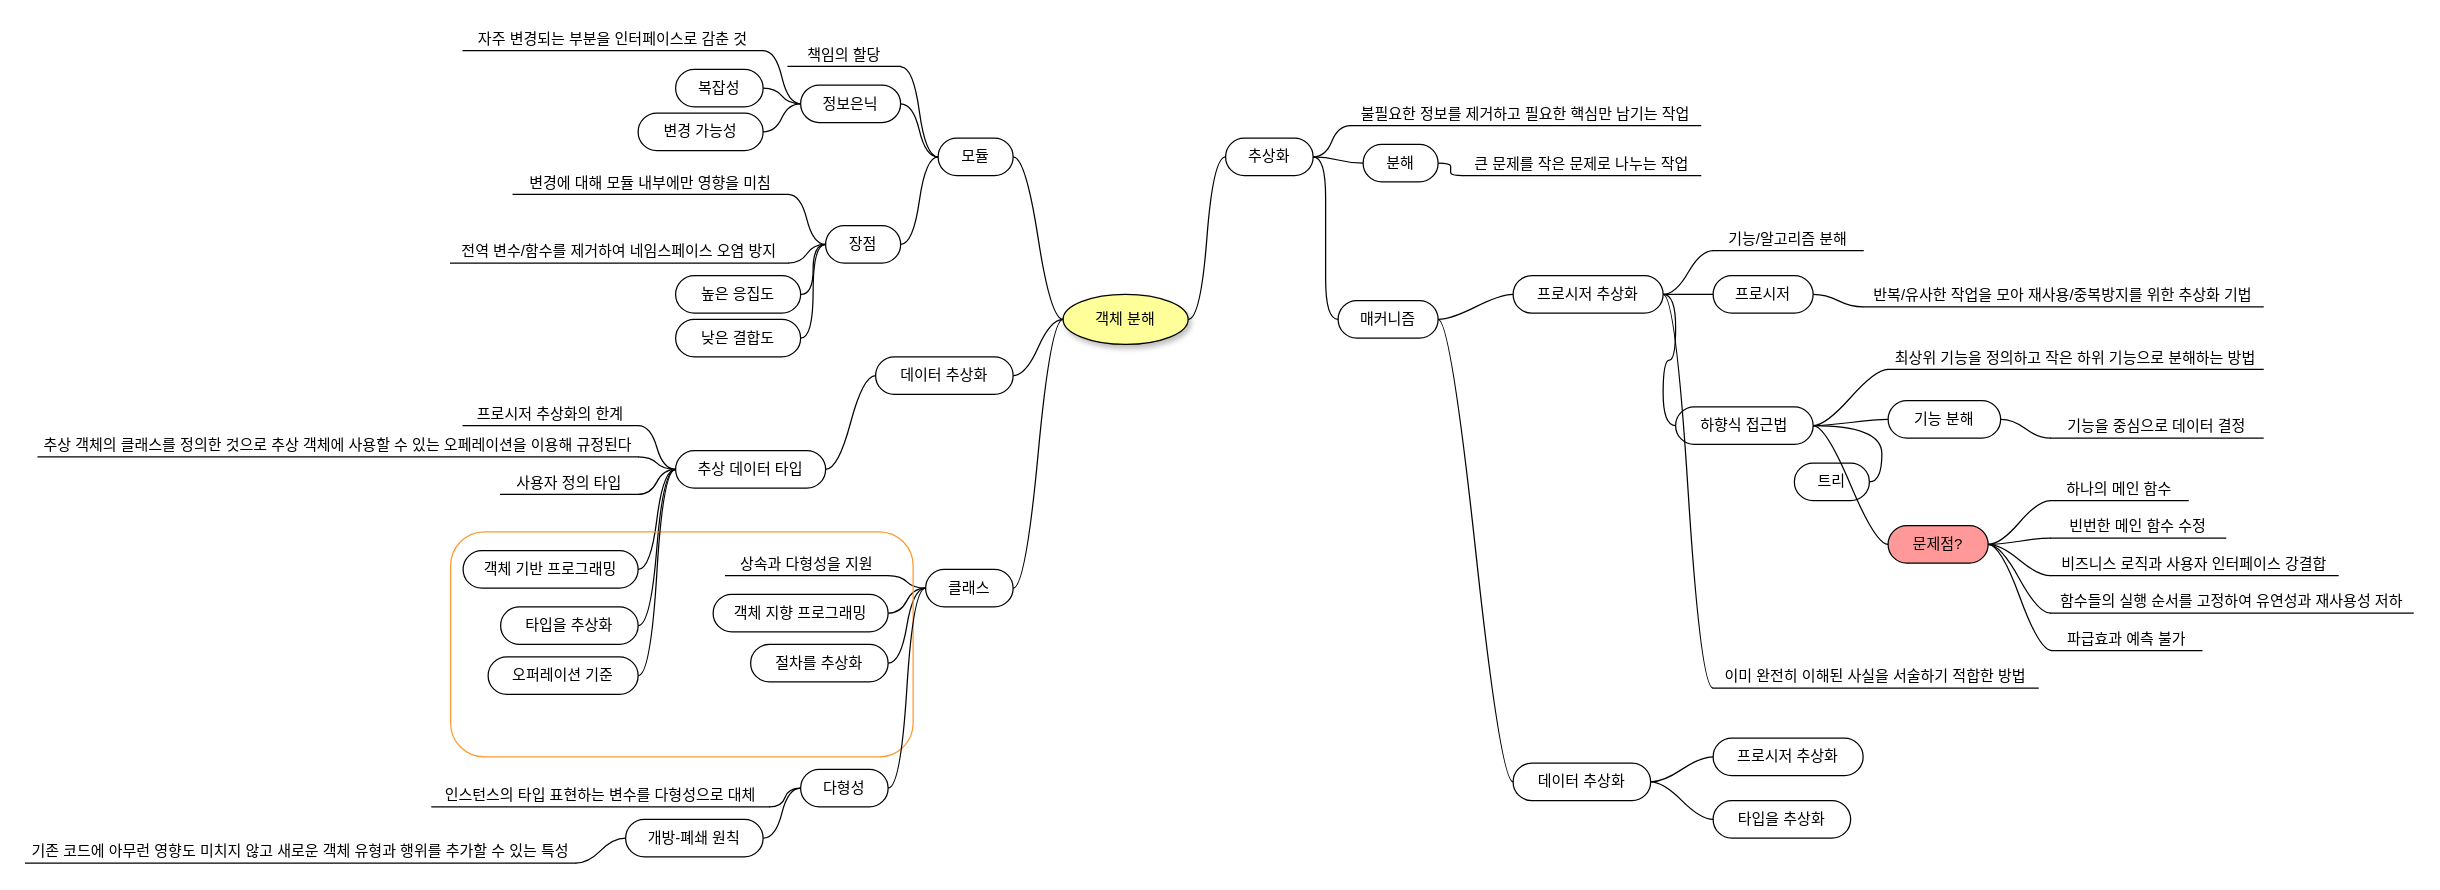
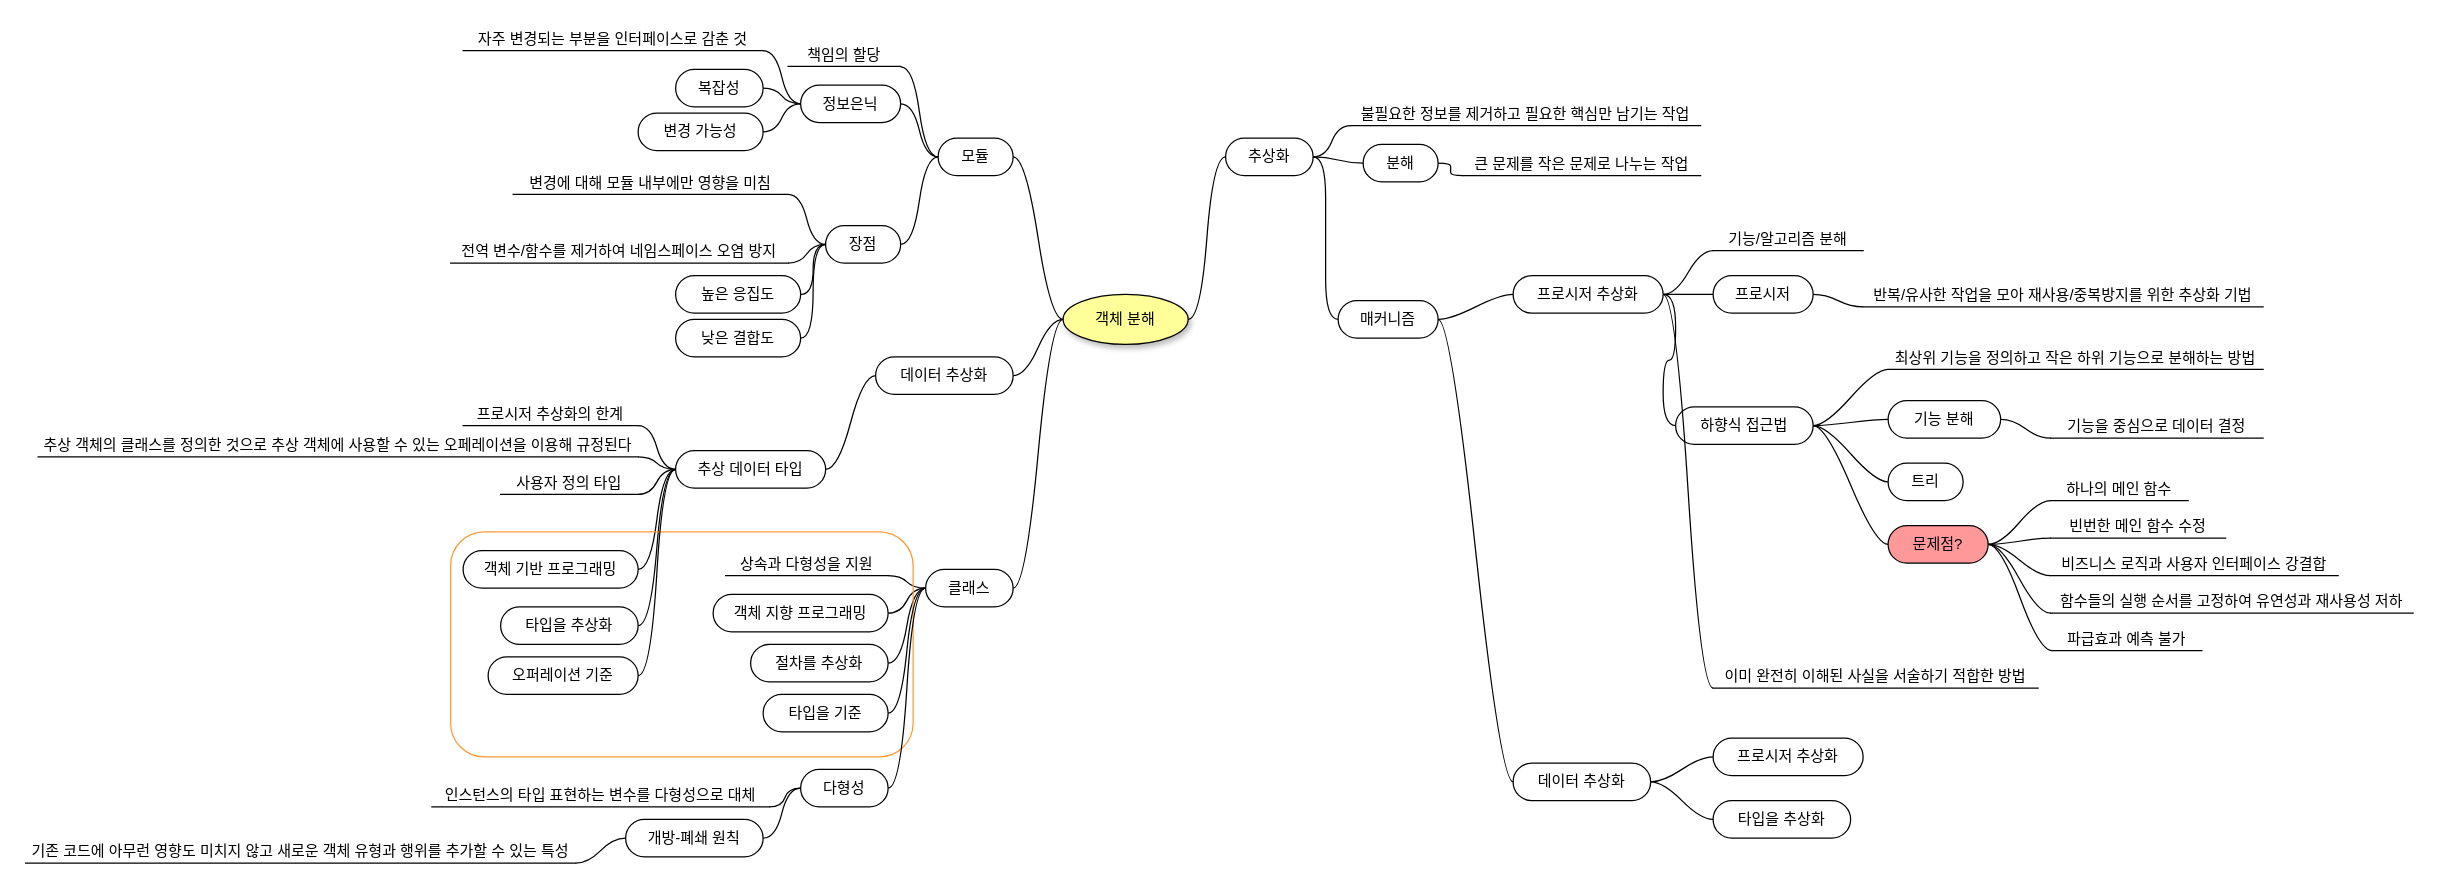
node "트리": moved (1832, 482) -> (1926, 482)
edge "클래스" -- "타입을 기준": added
node "타입을 기준": added
